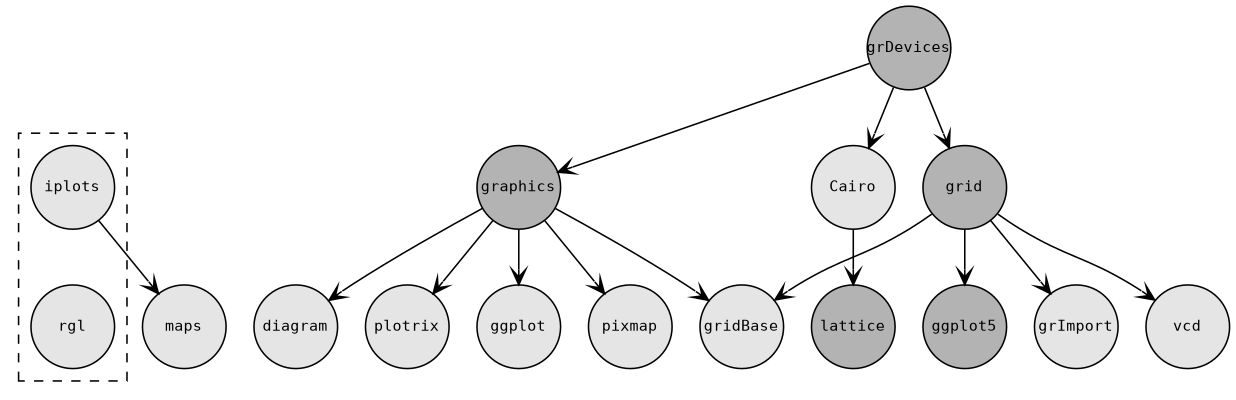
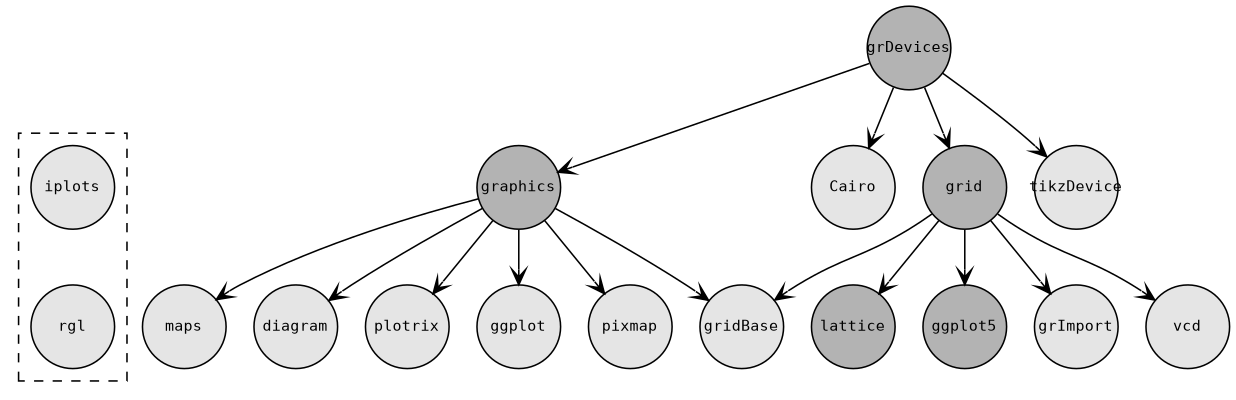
node "tikzDevice": added
edge "iplots" -> "maps": now "graphics" -> "maps"
edge "Cairo" -> "lattice": now "grid" -> "lattice"
